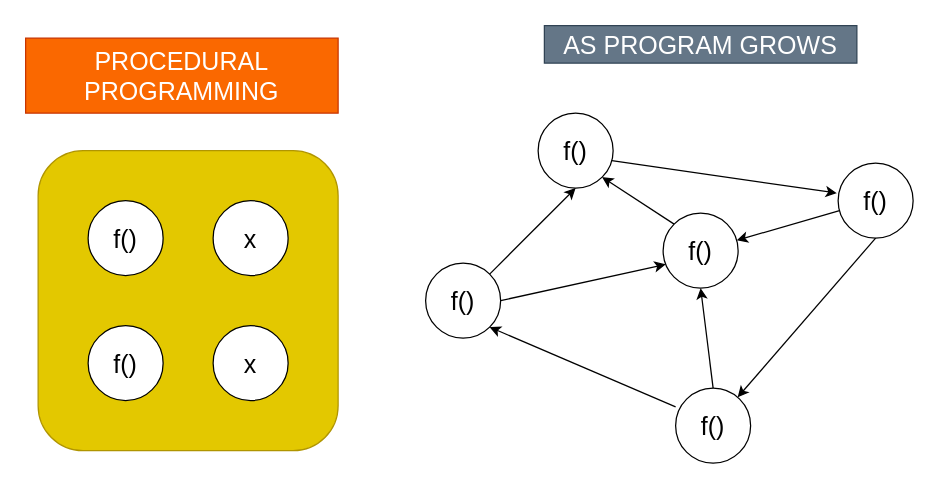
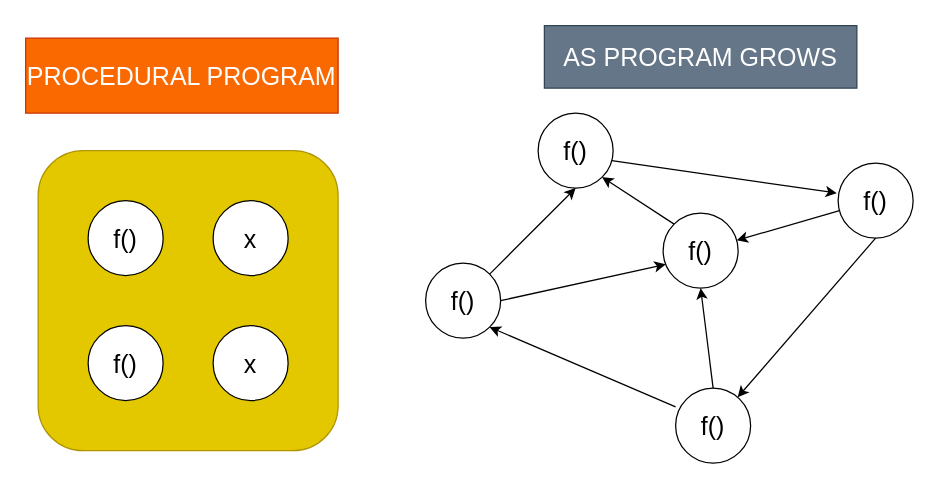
node "AS PROGRAM GROWS": size 313x38 -> 313x63
node "PROCEDURAL PROGRAMMING": label "PROCEDURAL PROGRAMMING" -> "PROCEDURAL PROGRAM"
